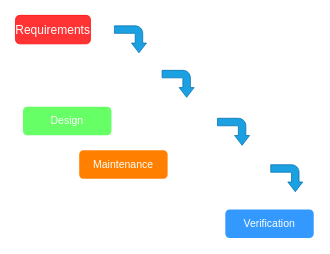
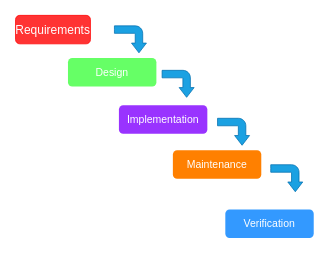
node "Implementation": added
node "Design": moved (67, 121) -> (112, 72)
node "Maintenance": moved (123, 165) -> (217, 165)
